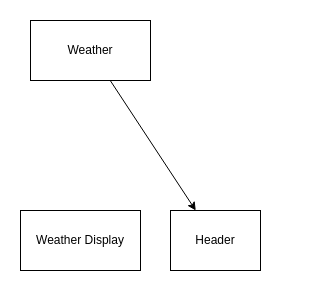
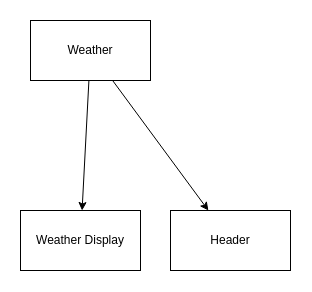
edge "Weather" -> "Weather Display": added
node "Header": size 90x60 -> 120x60
